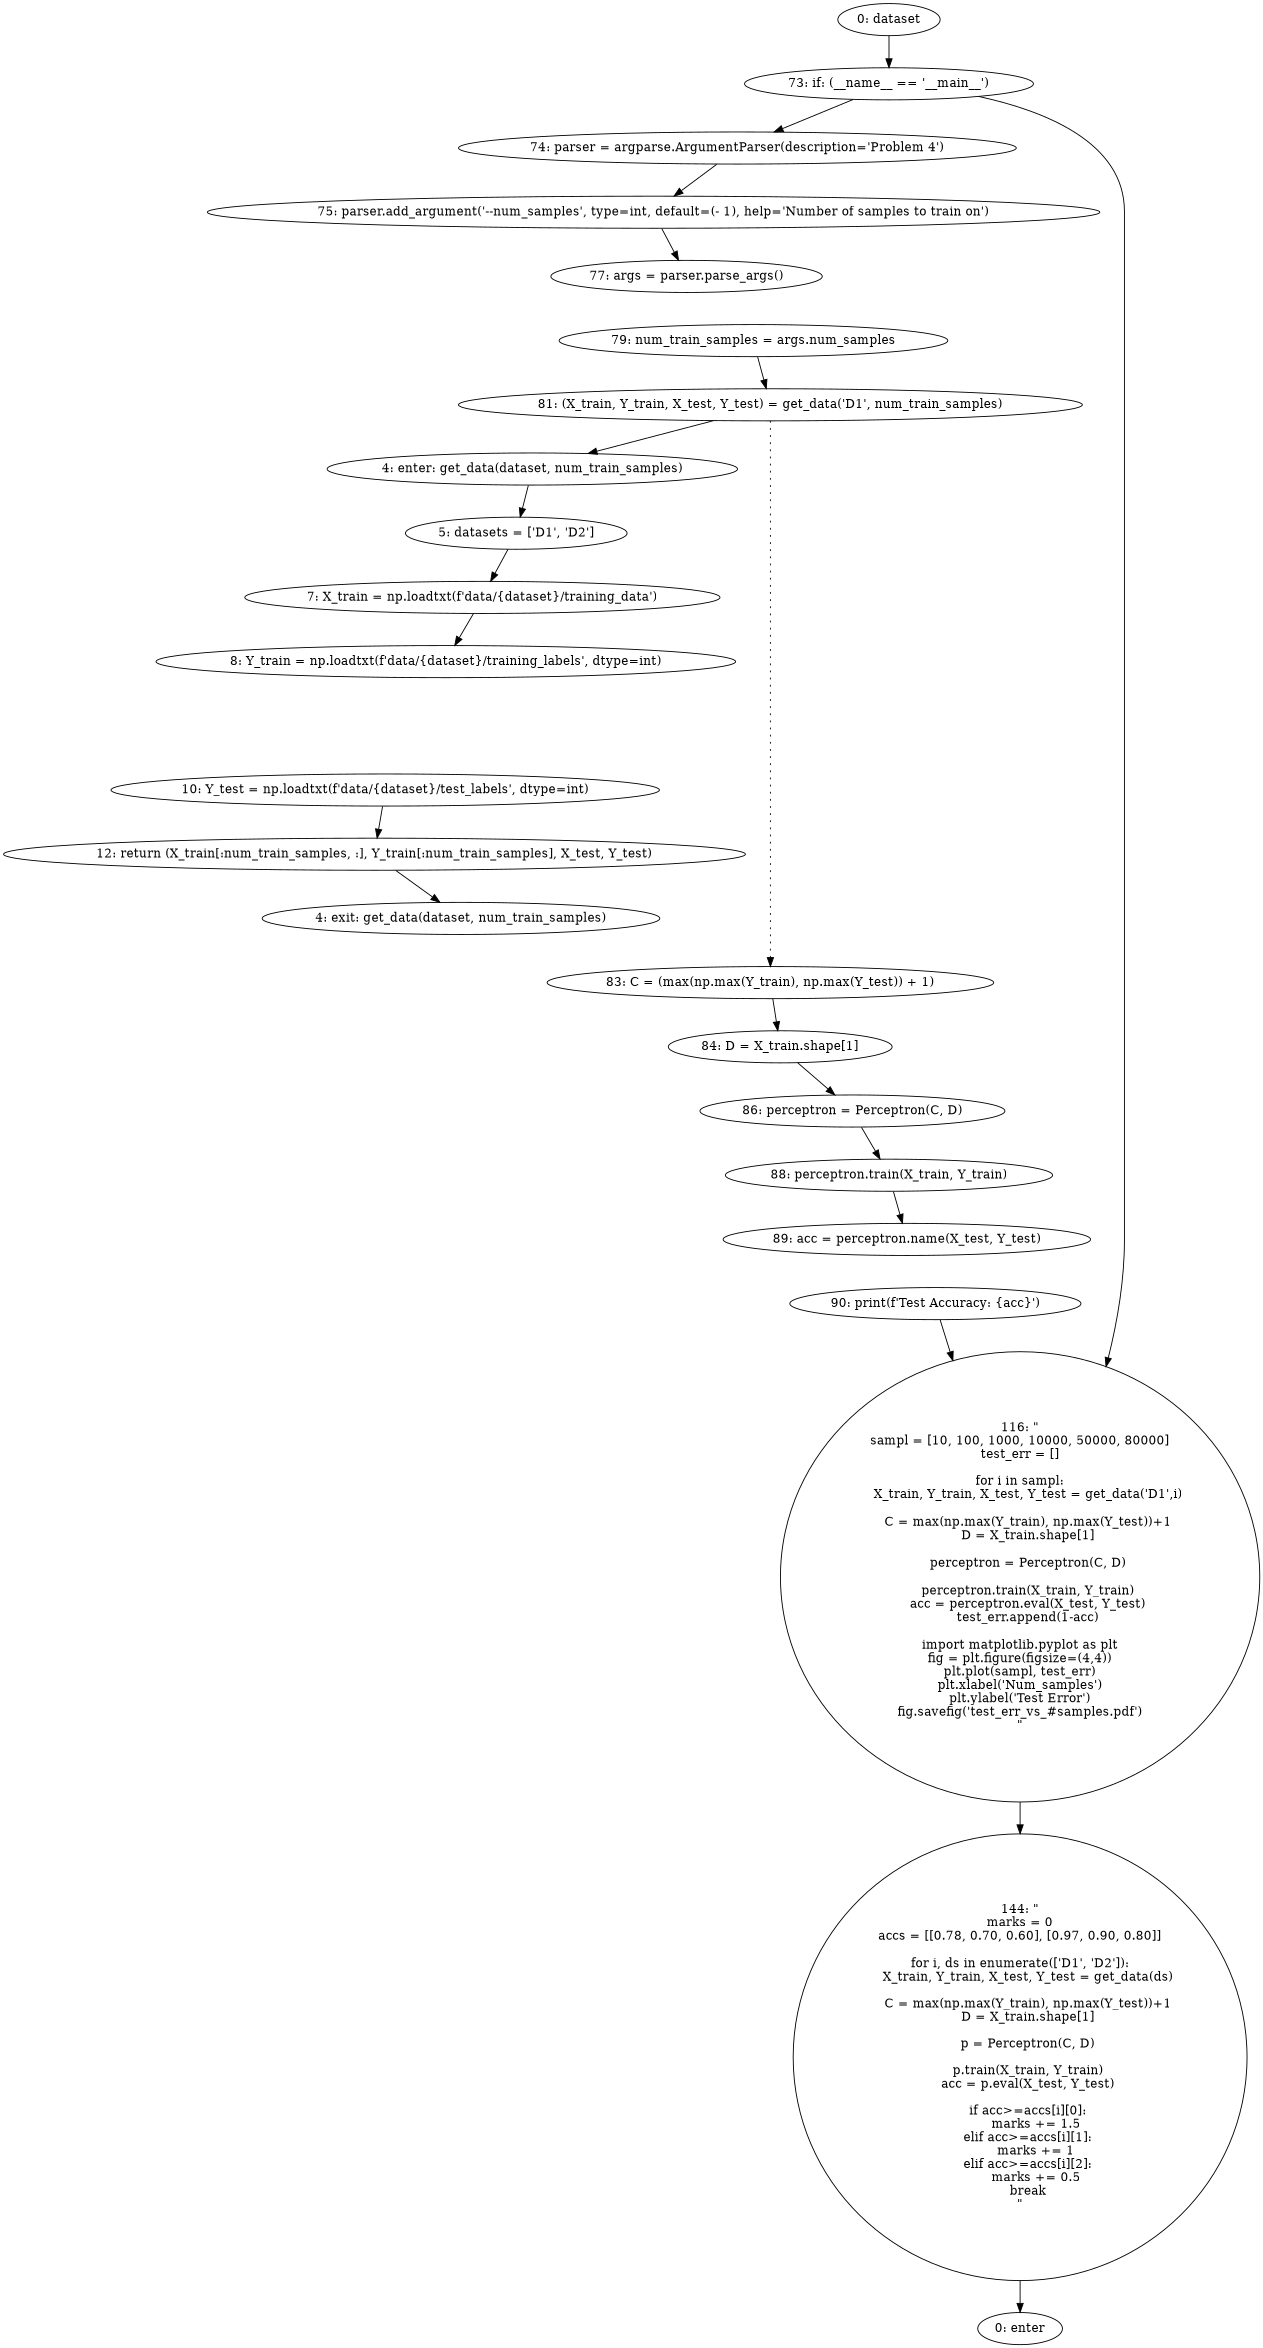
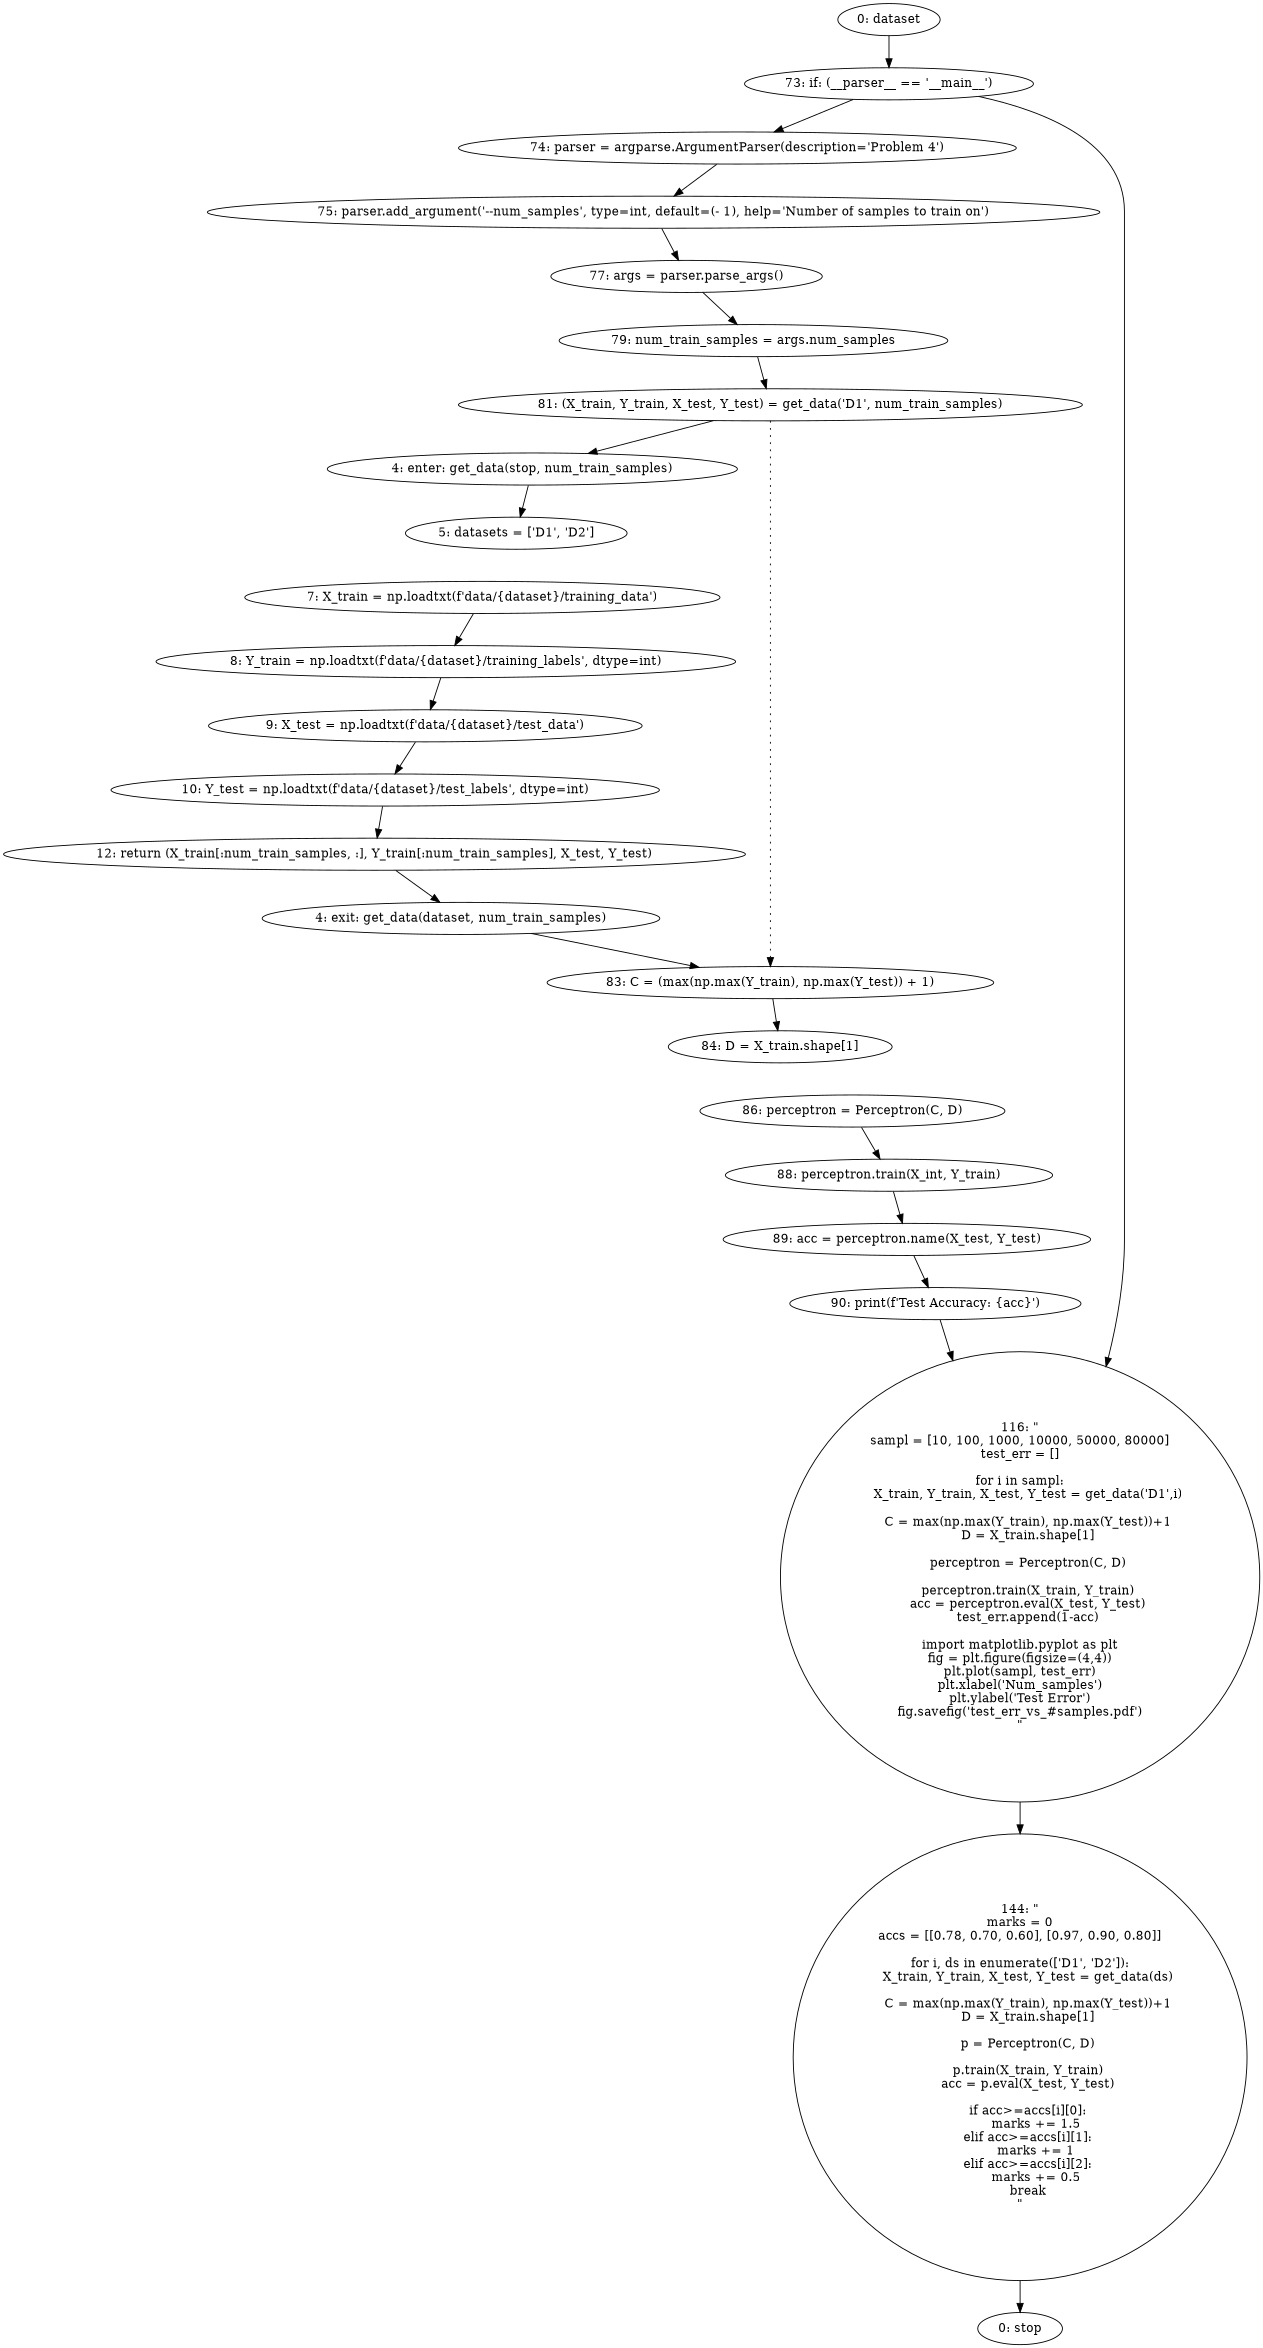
node "73: if: (__name__ == '__main__')": label "73: if: (__name__ == '__main__')" -> "73: if: (__parser__ == '__main__')"
edge "77: args = parser.parse_args()" -> "79: num_train_samples = args.num_samples": added
node "4: enter: get_data(dataset, num_train_samples)": label "4: enter: get_data(dataset, num_train_samples)" -> "4: enter: get_data(stop, num_train_samples)"
edge "5: datasets = ['D1', 'D2']" -> "7: X_train = np.loadtxt(f'data/{dataset}/training_data')": removed
node "9: X_test = np.loadtxt(f'data/{dataset}/test_data')": added
edge "4: exit: get_data(dataset, num_train_samples)" -> "83: C = (max(np.max(Y_train), np.max(Y_test)) + 1)": added
edge "84: D = X_train.shape[1]" -> "86: perceptron = Perceptron(C, D)": removed
node "88: perceptron.train(X_train, Y_train)": label "88: perceptron.train(X_train, Y_train)" -> "88: perceptron.train(X_int, Y_train)"
edge "89: acc = perceptron.name(X_test, Y_test)" -> "90: print(f'Test Accuracy: {acc}')": added
node "0: enter": label "0: enter" -> "0: stop"
